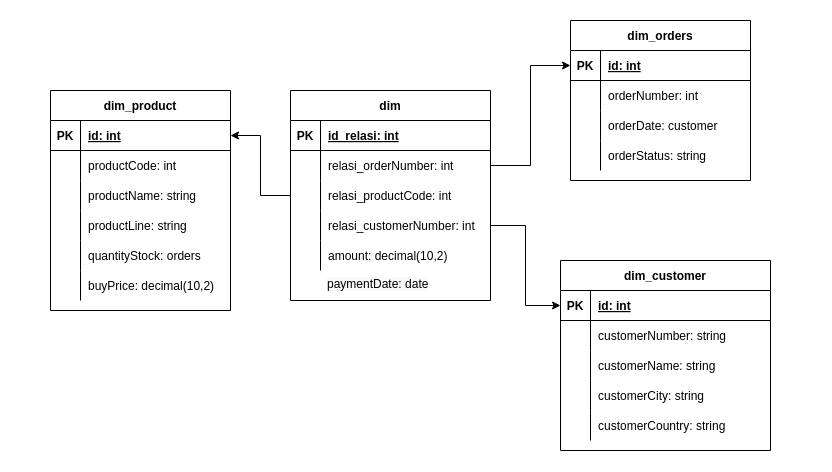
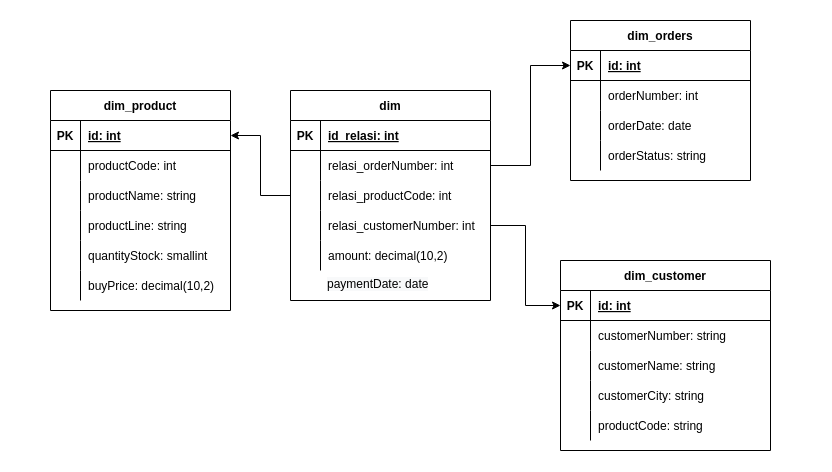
node "orderDate: customer": label "orderDate: customer" -> "orderDate: date"
node "quantityStock: orders": label "quantityStock: orders" -> "quantityStock: smallint"
node "customerCountry: string": label "customerCountry: string" -> "productCode: string"
